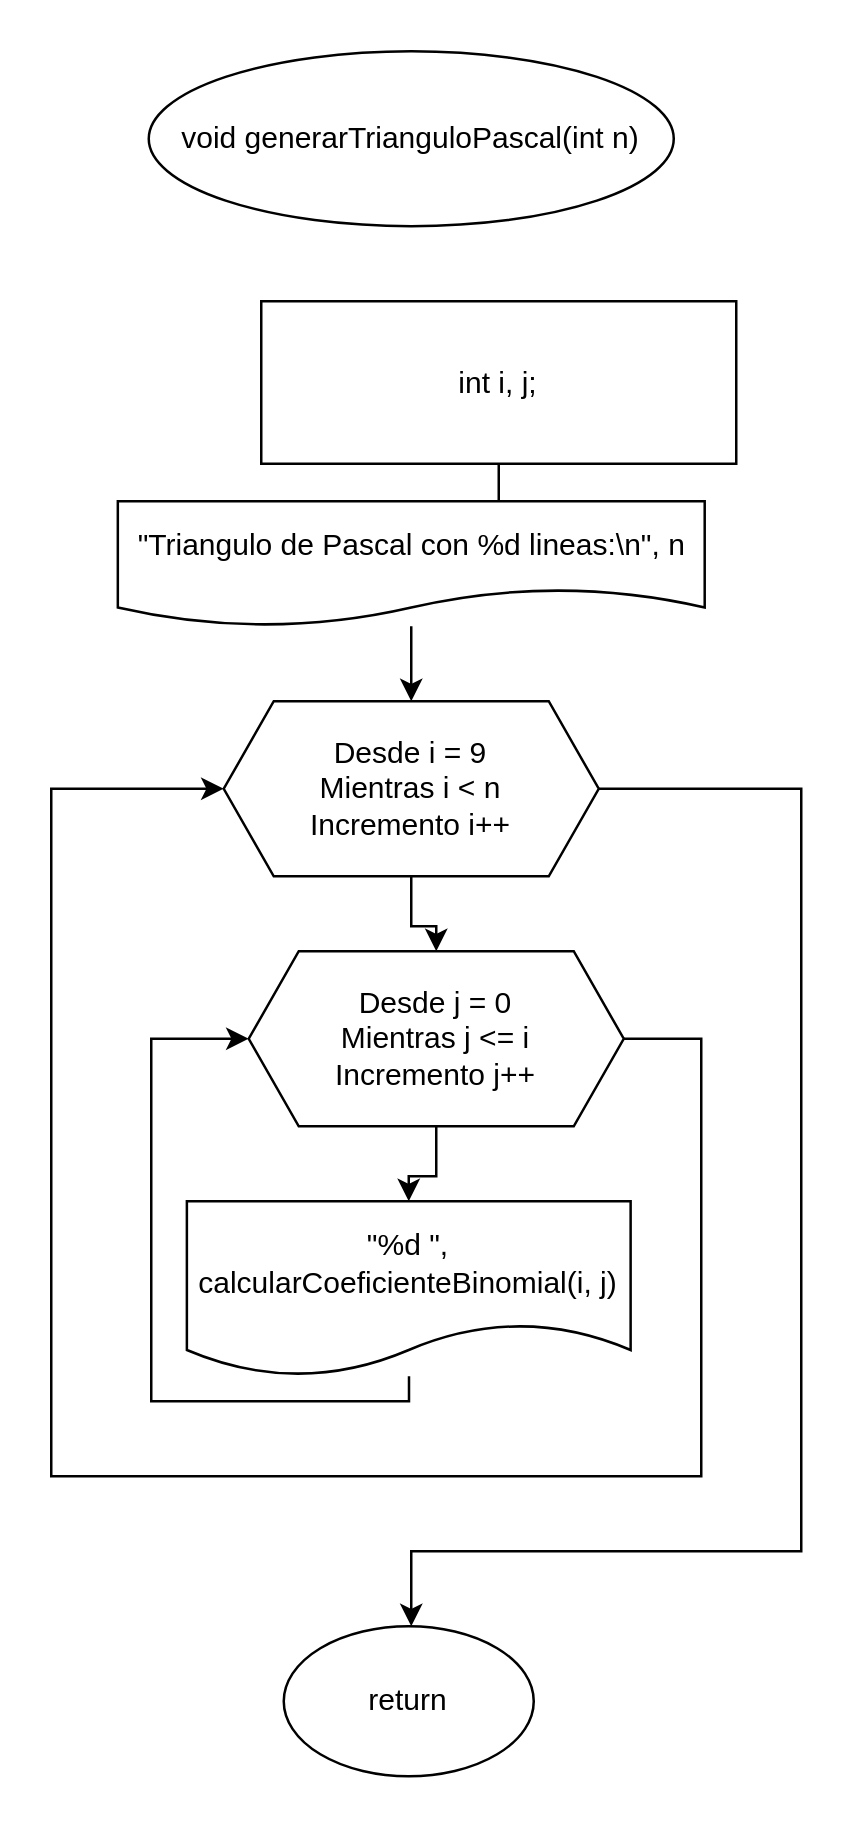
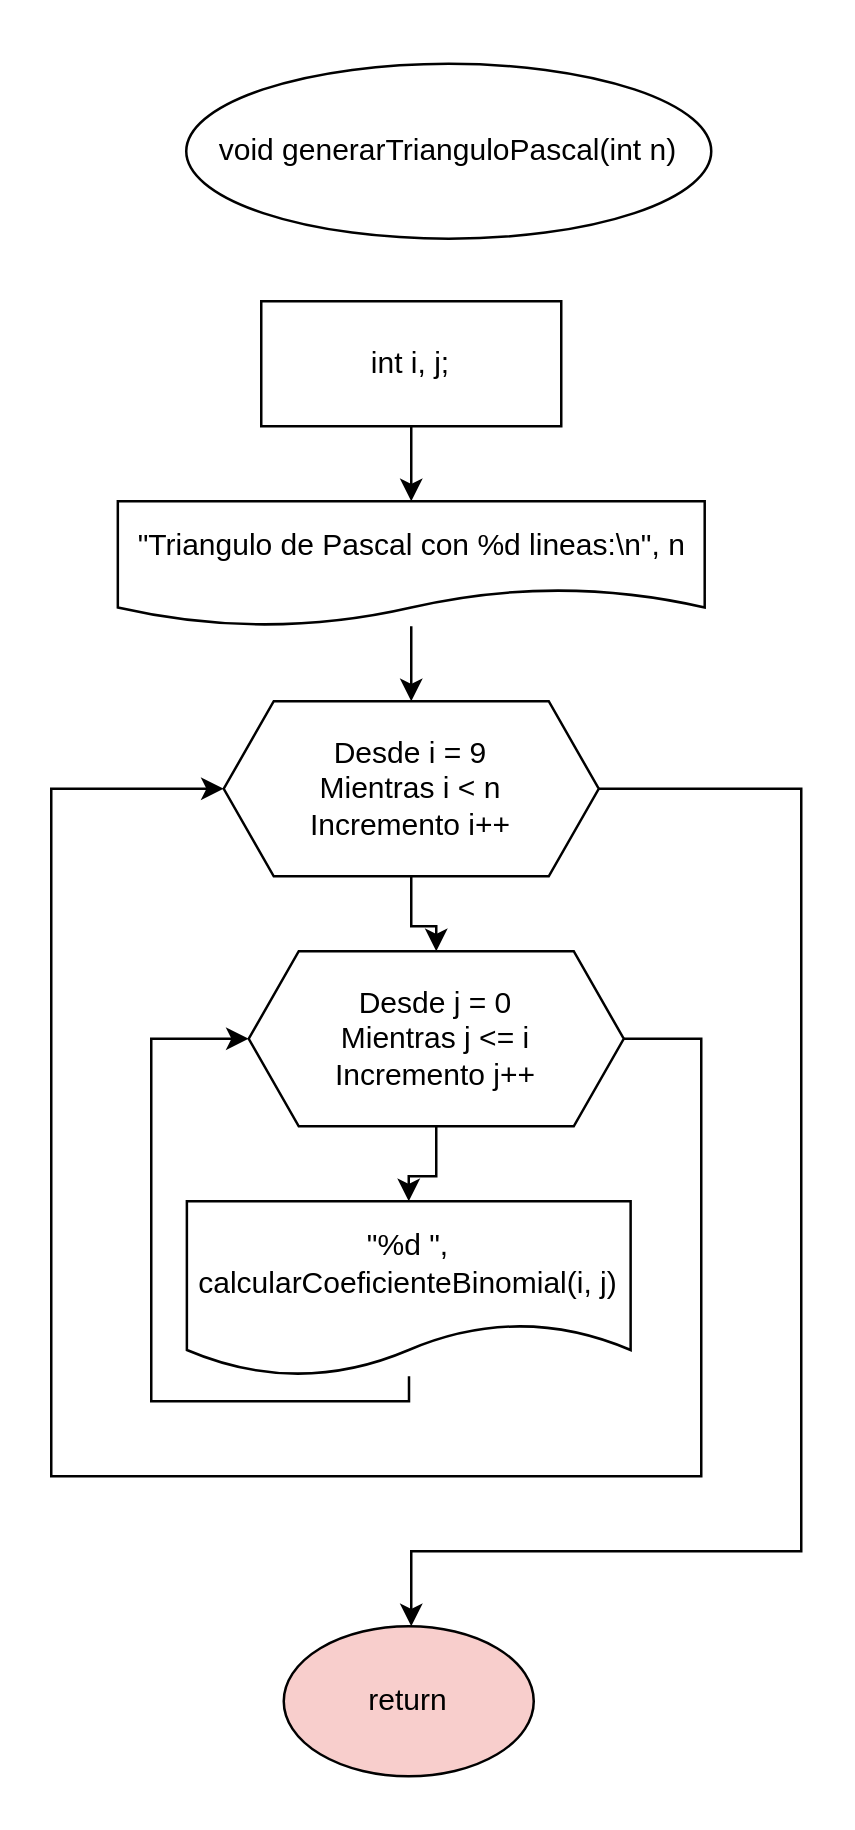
node "void generarTrianguloPascal(int n)": moved (411, 139) -> (449, 151)
node "int i, j;": size 475x163 -> 300x125
node "return": fillcolor #ffffff -> #f8cecc
